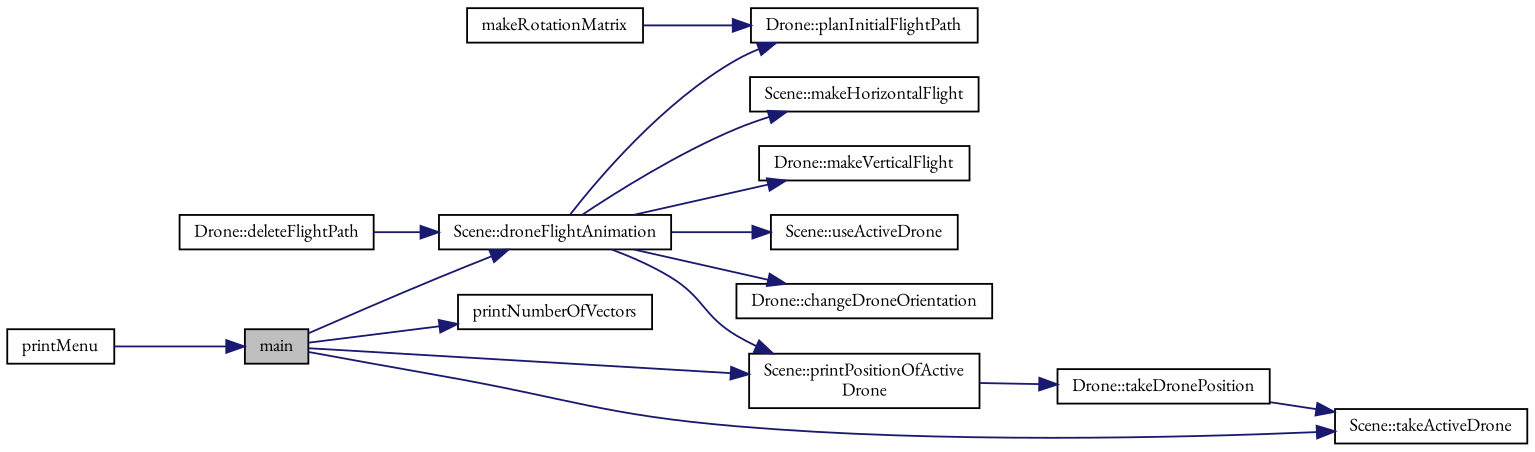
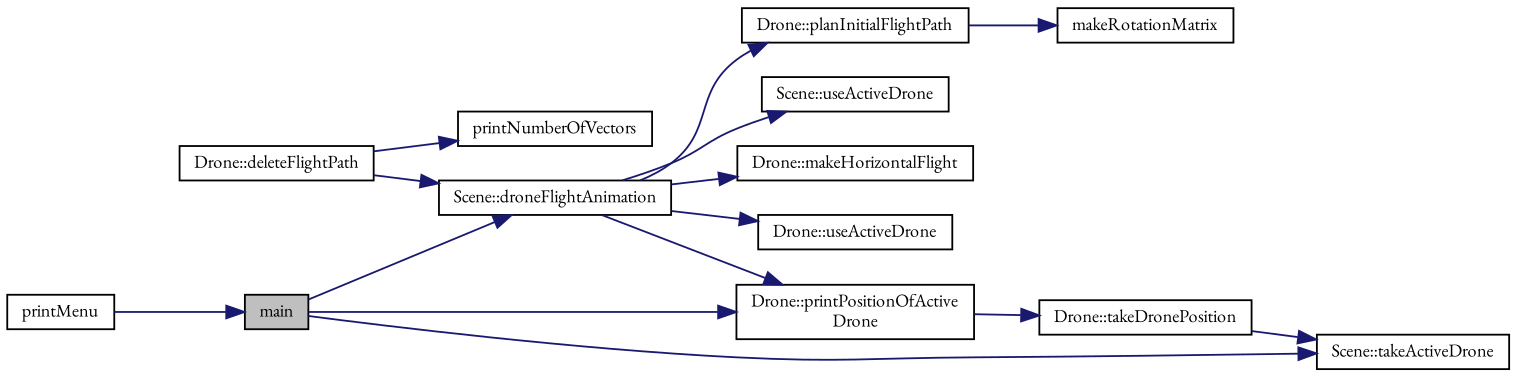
edge "makeRotationMatrix" -> "Drone::planInitialFlightPath": reversed
node "Scene::makeHorizontalFlight": label "Scene::makeHorizontalFlight" -> "Drone::makeHorizontalFlight"
node "Drone::makeVerticalFlight": label "Drone::makeVerticalFlight" -> "Drone::useActiveDrone"
node "Drone::changeDroneOrientation": removed
edge "main" -> "printNumberOfVectors": now "Drone::deleteFlightPath" -> "printNumberOfVectors"
node "Scene::printPositionOfActive Drone": label "Scene::printPositionOfActive Drone" -> "Drone::printPositionOfActive Drone"
